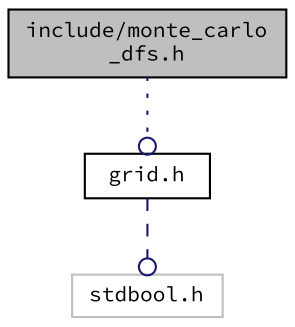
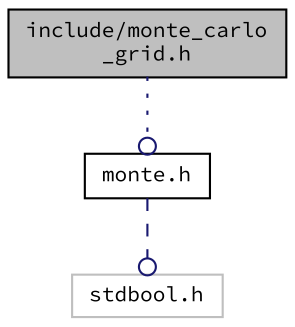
node "include/monte_carlo _dfs.h": label "include/monte_carlo _dfs.h" -> "include/monte_carlo _grid.h"
node "grid.h": label "grid.h" -> "monte.h"
